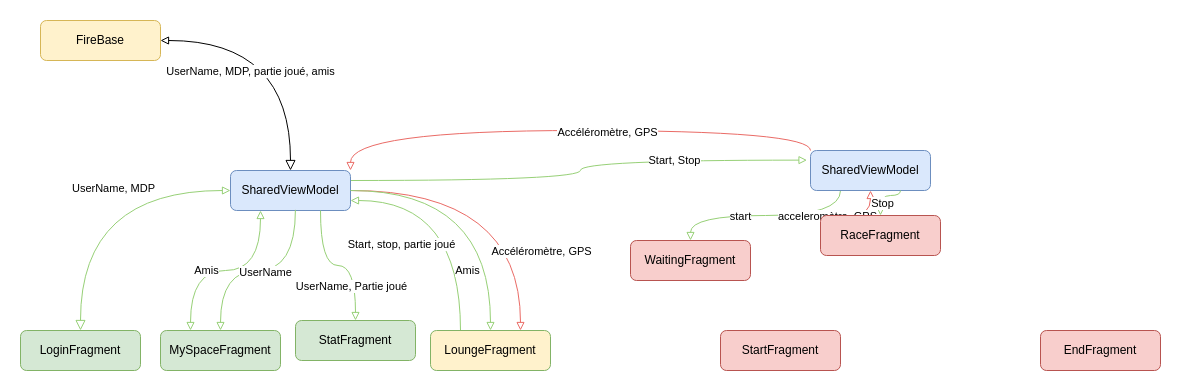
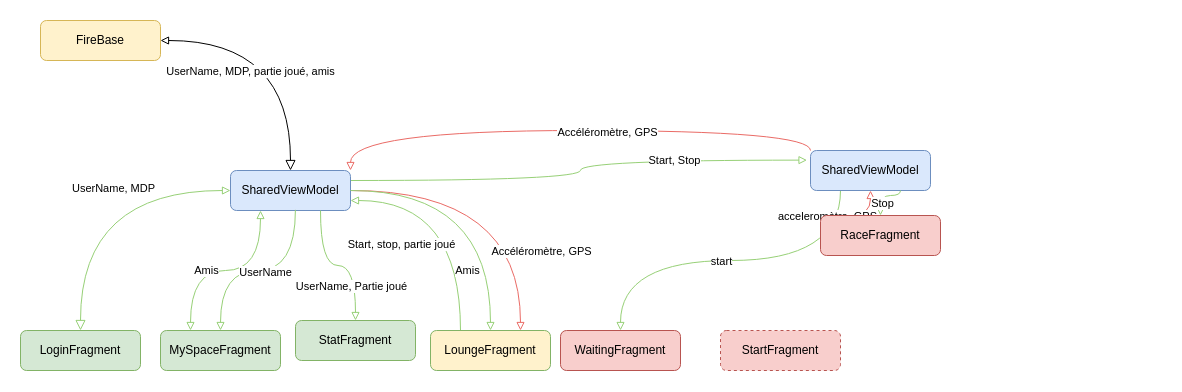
node "WaitingFragment": moved (691, 261) -> (621, 351)
node "StartFragment": style solid -> dashed
node "EndFragment": removed
